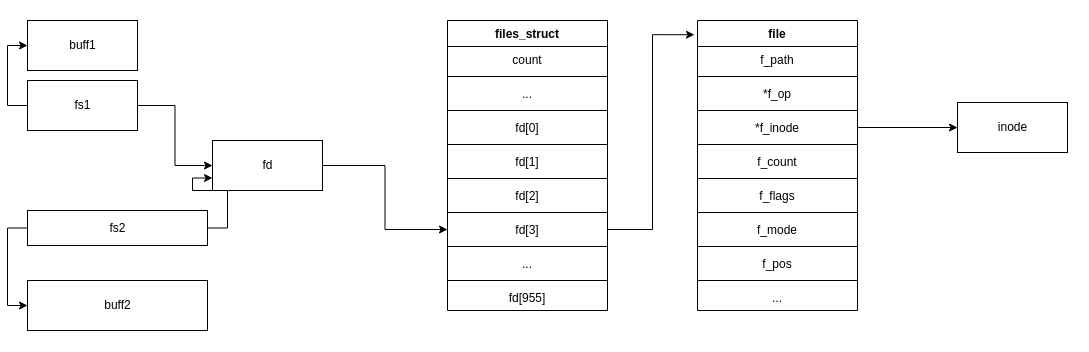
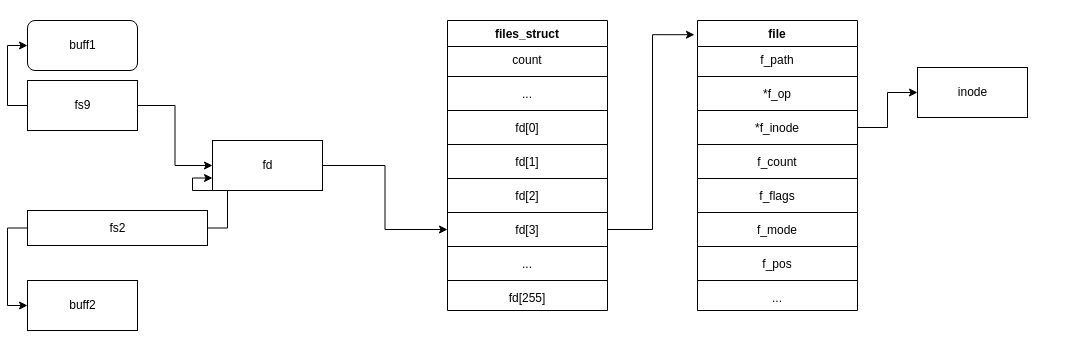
node "buff1": shape rectangle -> rounded rectangle
node "fs1": label "fs1" -> "fs9"
node "inode": moved (1013, 128) -> (973, 93)
node "fd[955]": label "fd[955]" -> "fd[255]"
node "buff2": size 180x50 -> 110x50
